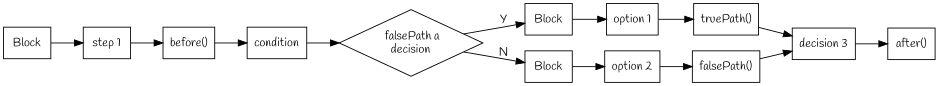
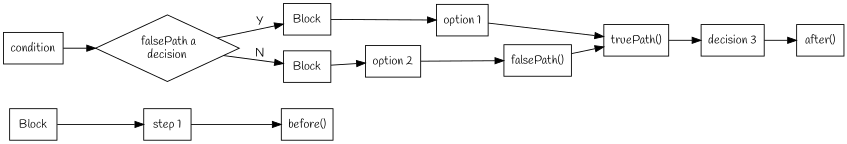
edge "before()" -> "condition": removed
edge "falsePath()" -> "decision 3": now "falsePath()" -> "truePath()"
